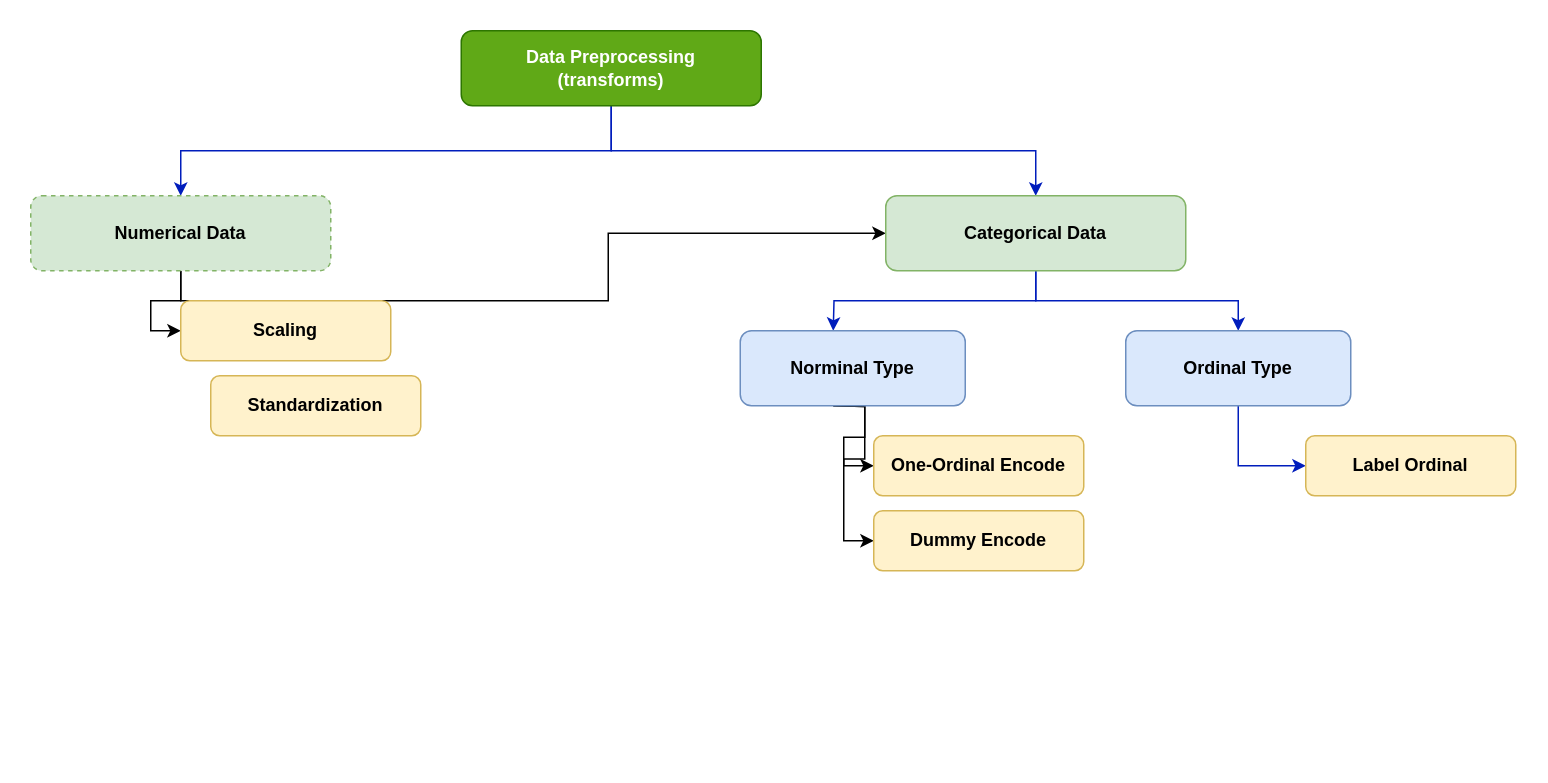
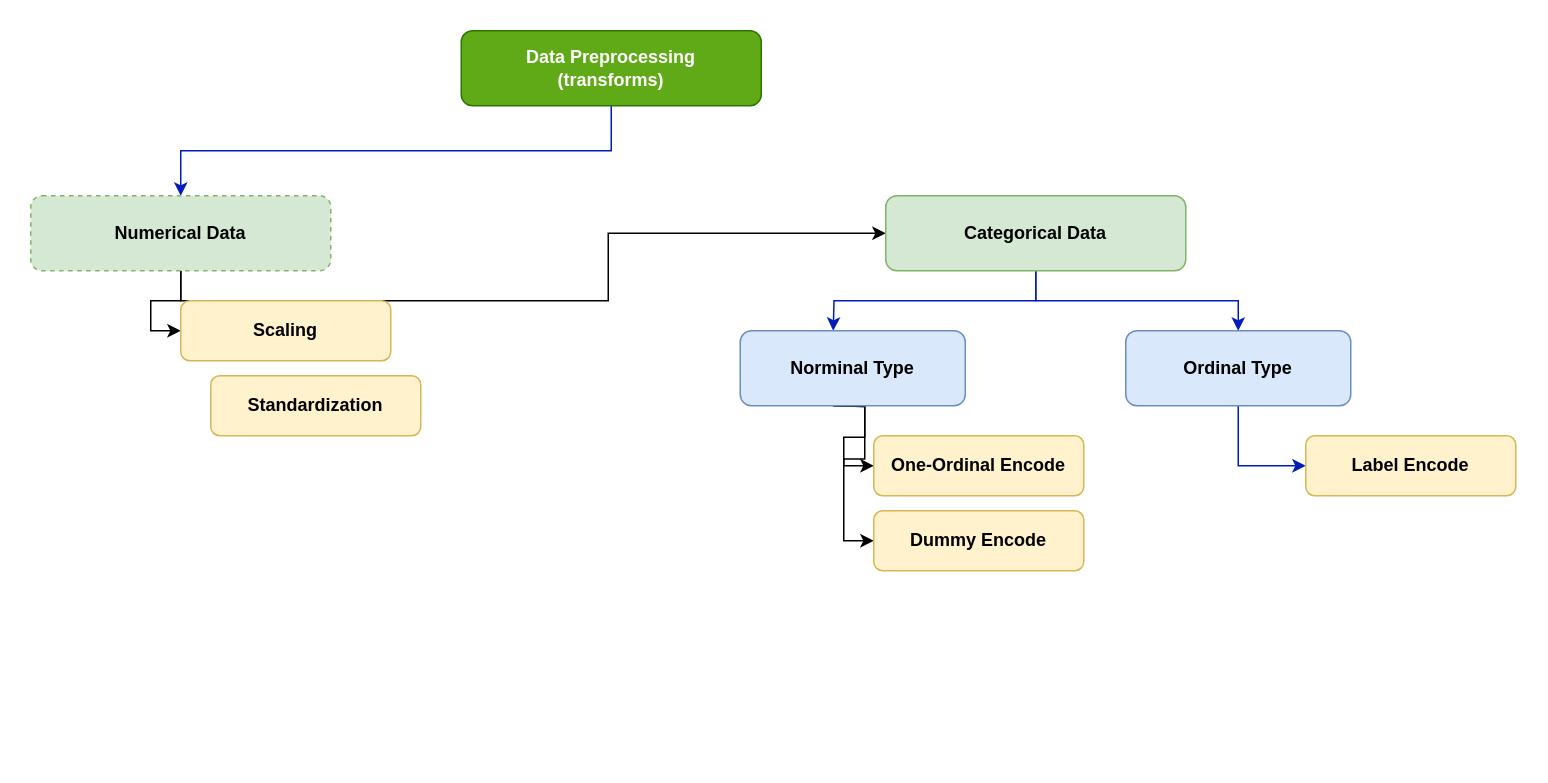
edge "Data Preprocessing (transforms)" -> "Categorical Data": removed
node "Label Ordinal": label "Label Ordinal" -> "Label Encode"
